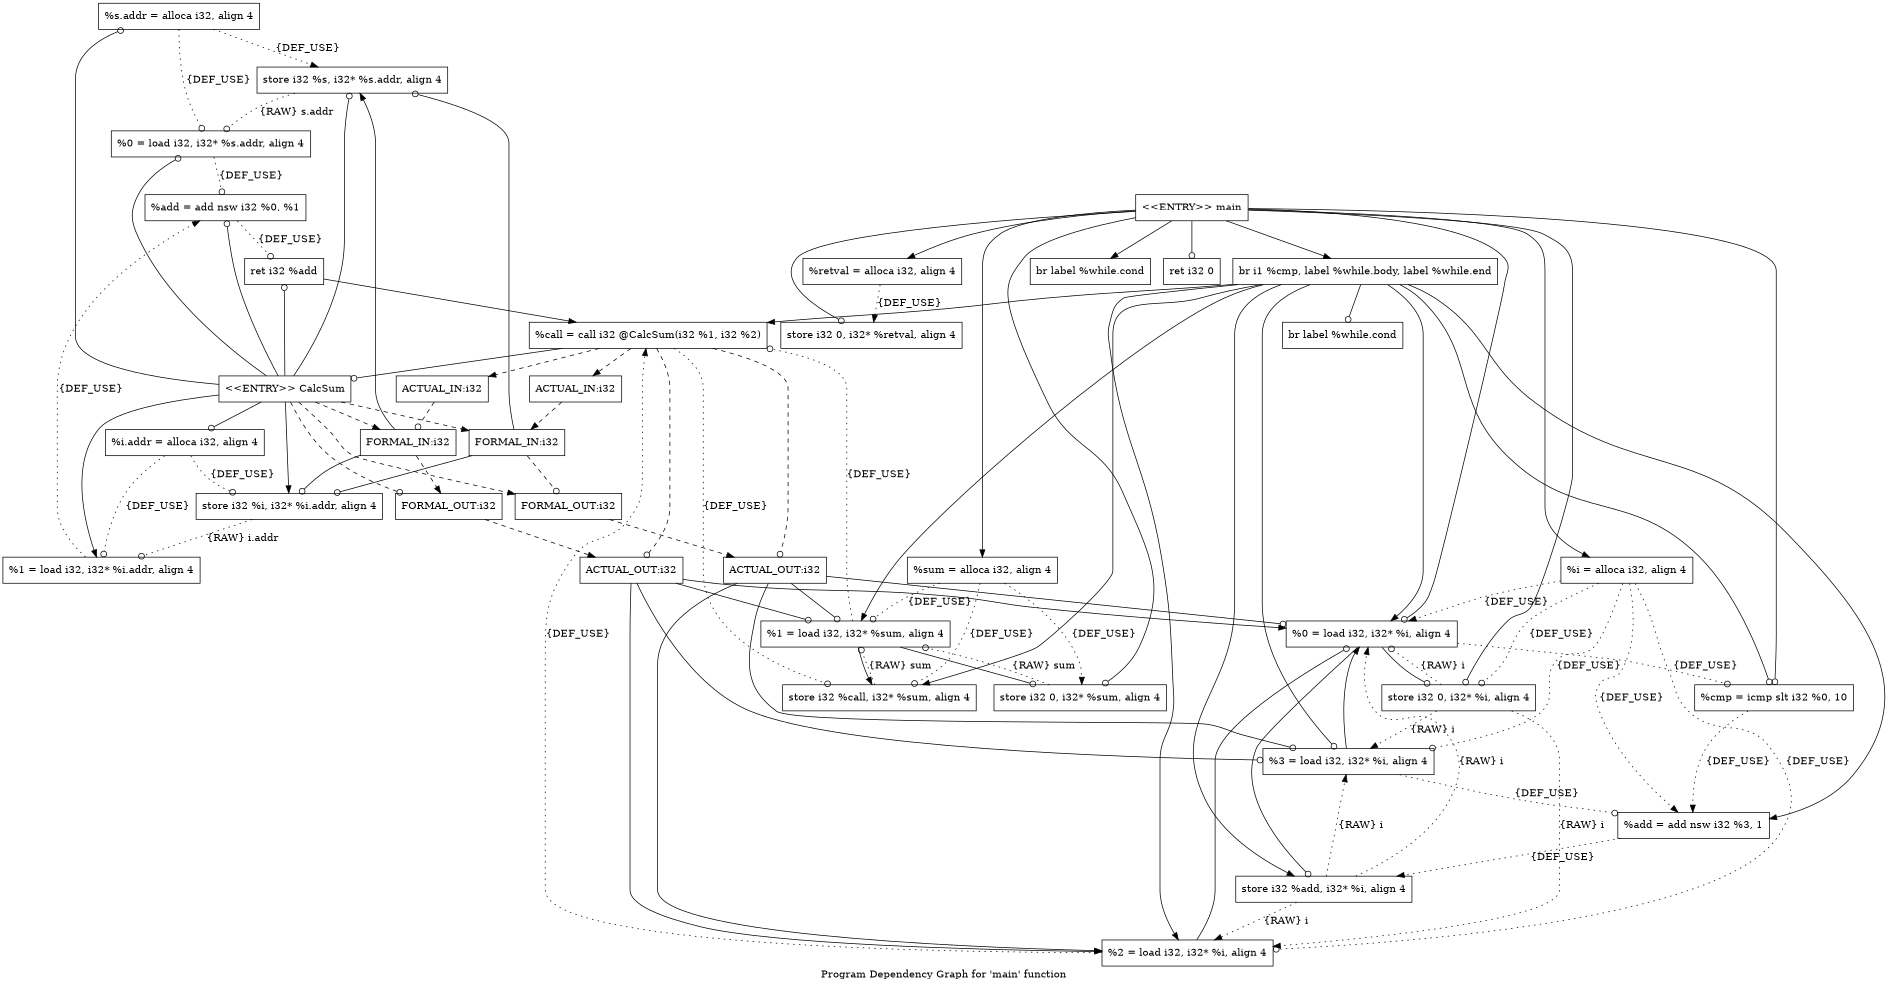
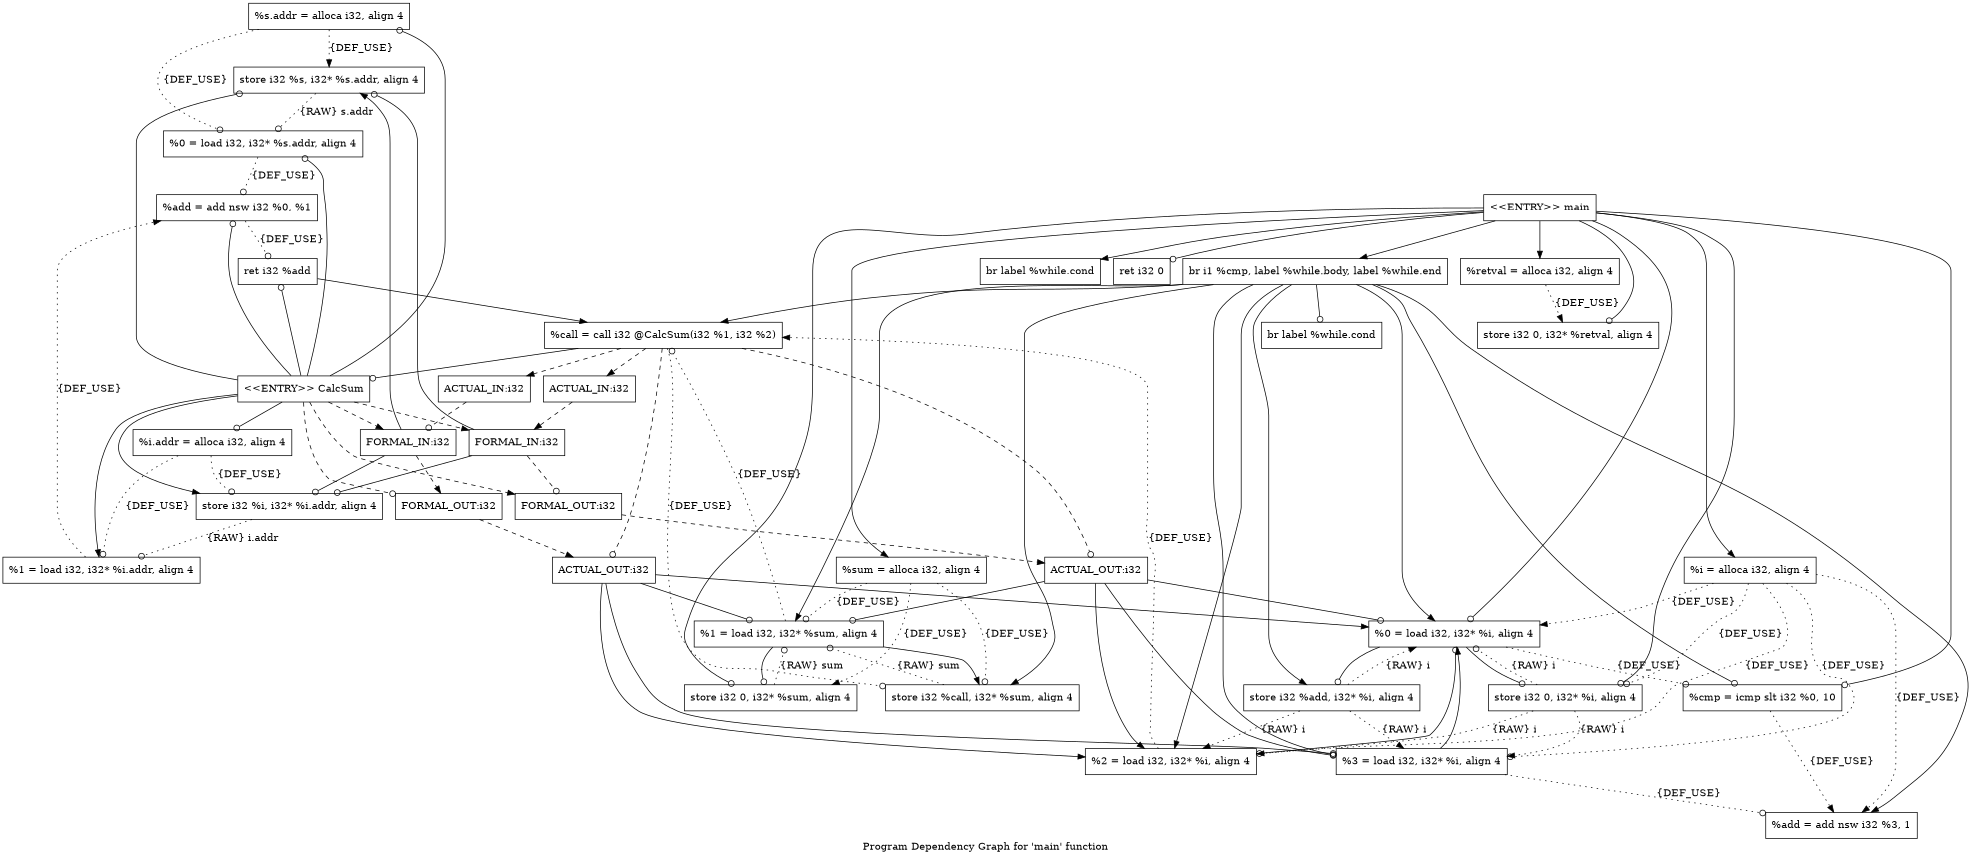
edge "%add = add nsw i32 %3, 1" -> "store i32 %add, i32* %i, align 4": removed, label "{DEF_USE}"
